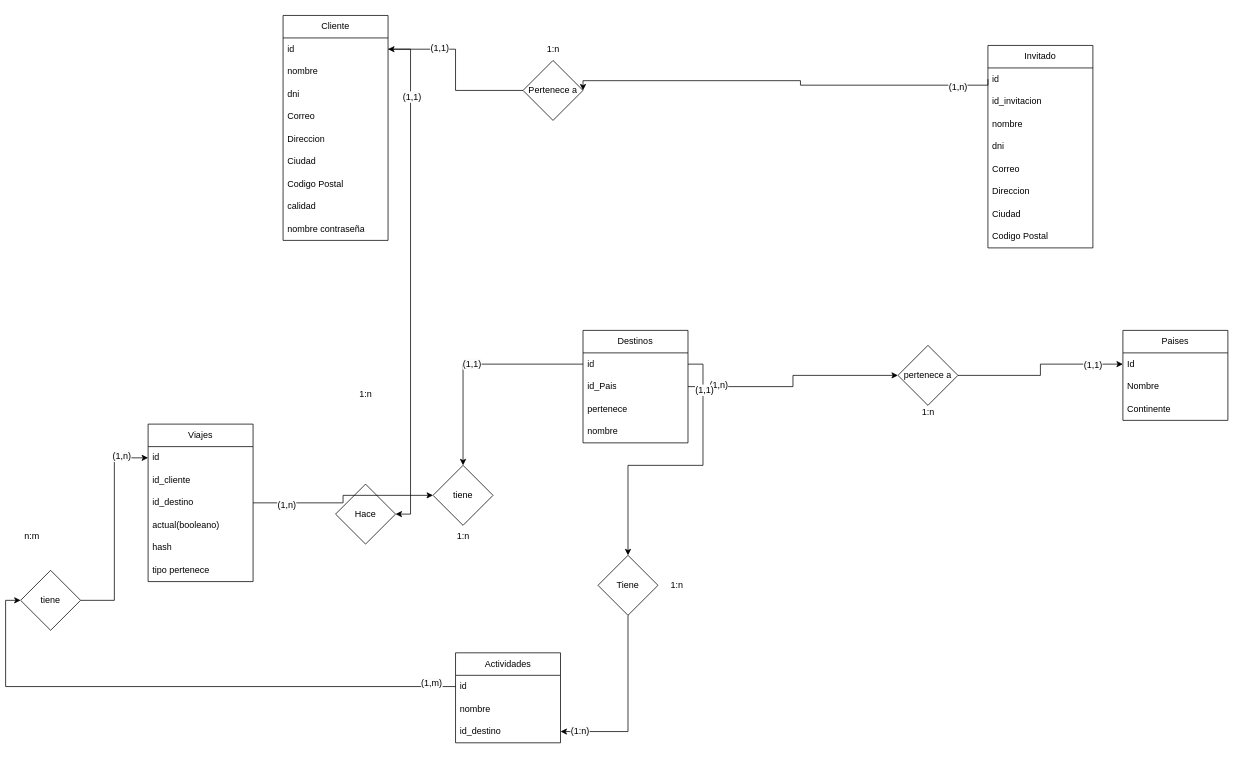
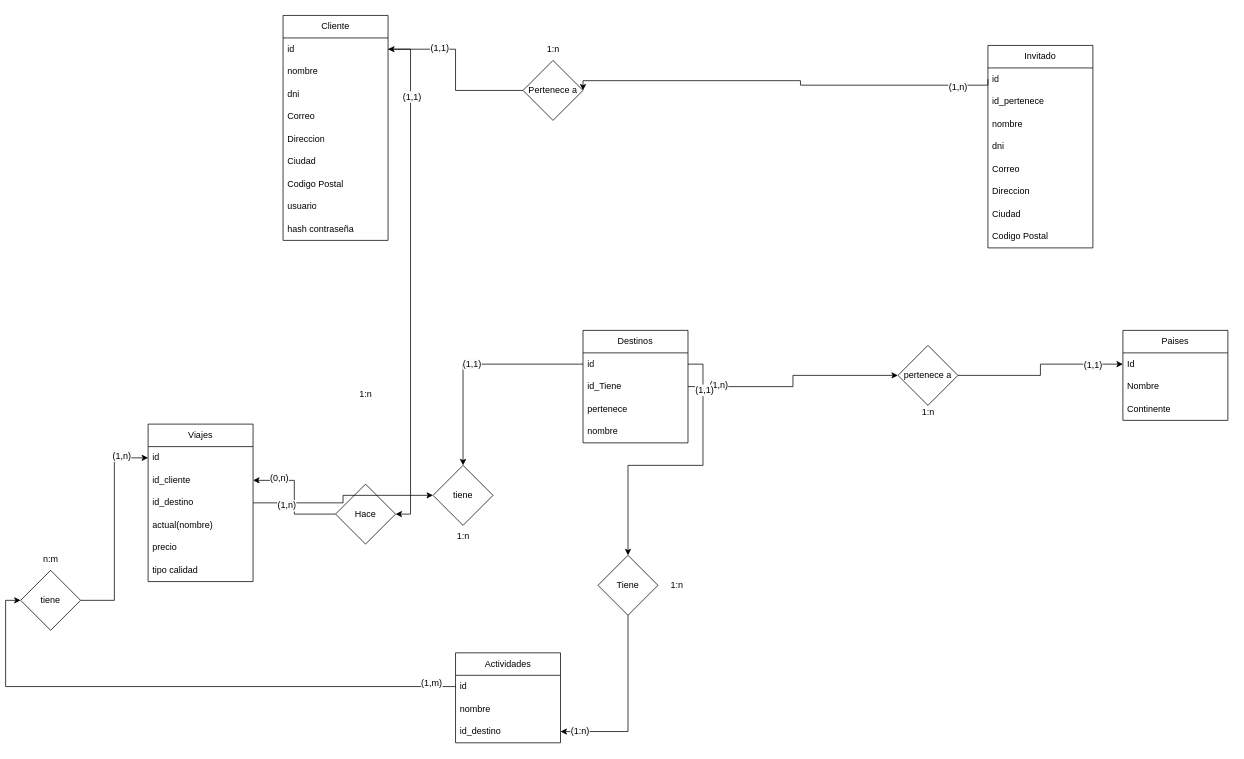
node "id_invitacion": label "id_invitacion" -> "id_pertenece"
node "calidad": label "calidad" -> "usuario"
node "nombre contraseña": label "nombre contraseña" -> "hash contraseña"
node "id_Pais": label "id_Pais" -> "id_Tiene"
edge "Hace" -> "id_cliente": added, label "(0,n)"
node "actual(booleano)": label "actual(booleano)" -> "actual(nombre)"
node "n:m": moved (32, 537) -> (51, 559)
node "hash": label "hash" -> "precio"
node "tipo pertenece": label "tipo pertenece" -> "tipo calidad"
